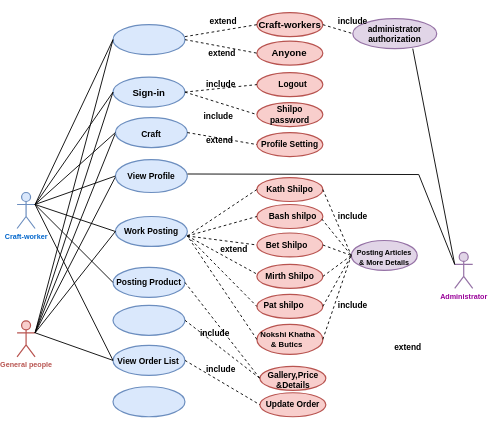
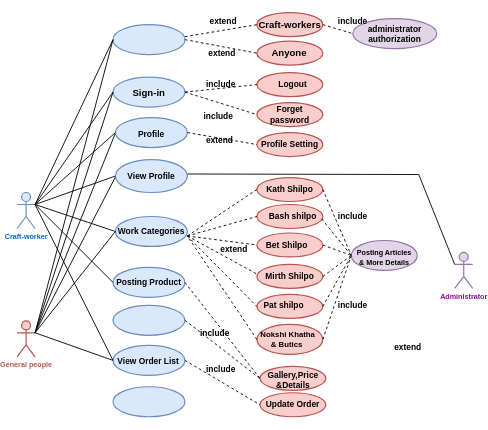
node "Shilpo password": label "Shilpo password" -> "Forget password"
node "Craft": label "Craft" -> "Profile"
edge "administrator authorization" -- "Administrator": removed
node "Work Posting": label "Work Posting" -> "Work Categories"
